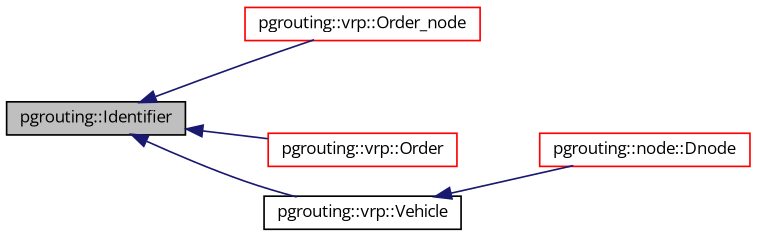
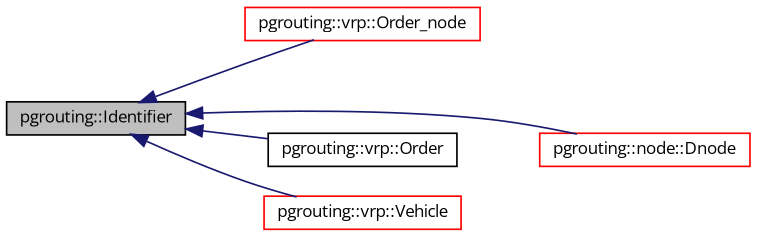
node "pgrouting::vrp::Order": color red -> black
edge "pgrouting::node::Dnode" -> "pgrouting::vrp::Vehicle": now "pgrouting::node::Dnode" -> "pgrouting::Identifier"
node "pgrouting::vrp::Vehicle": color black -> red
